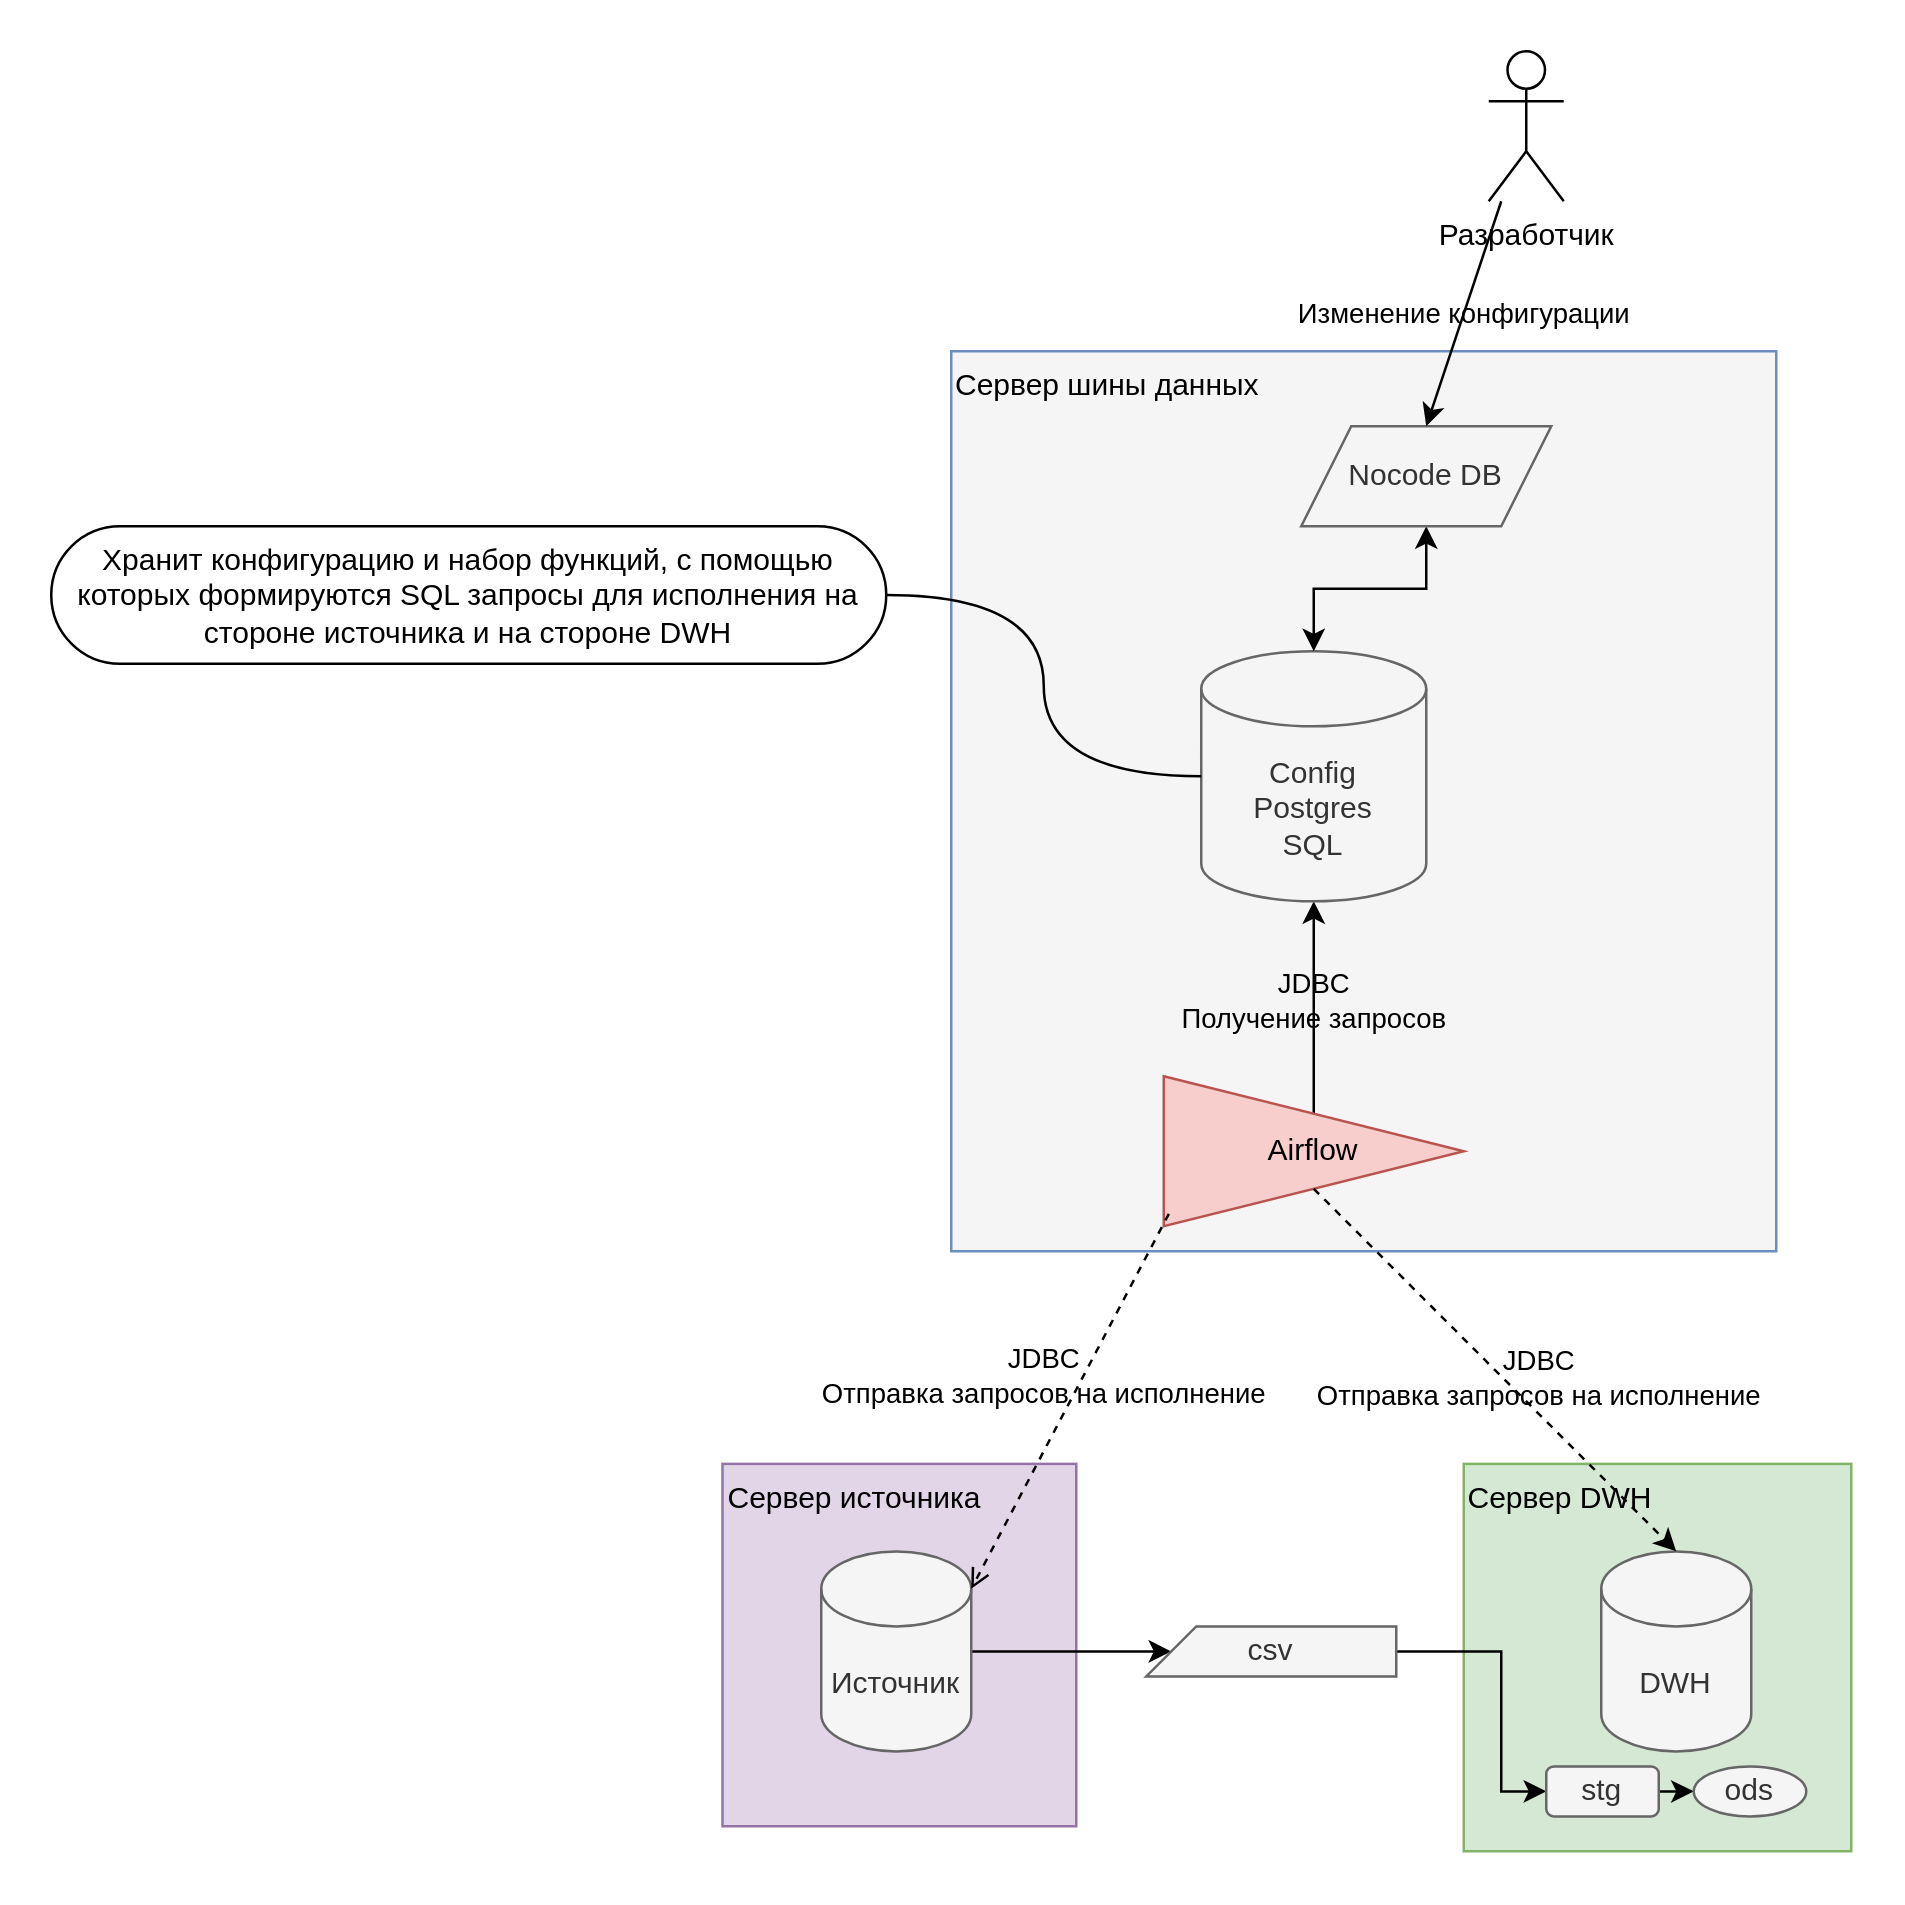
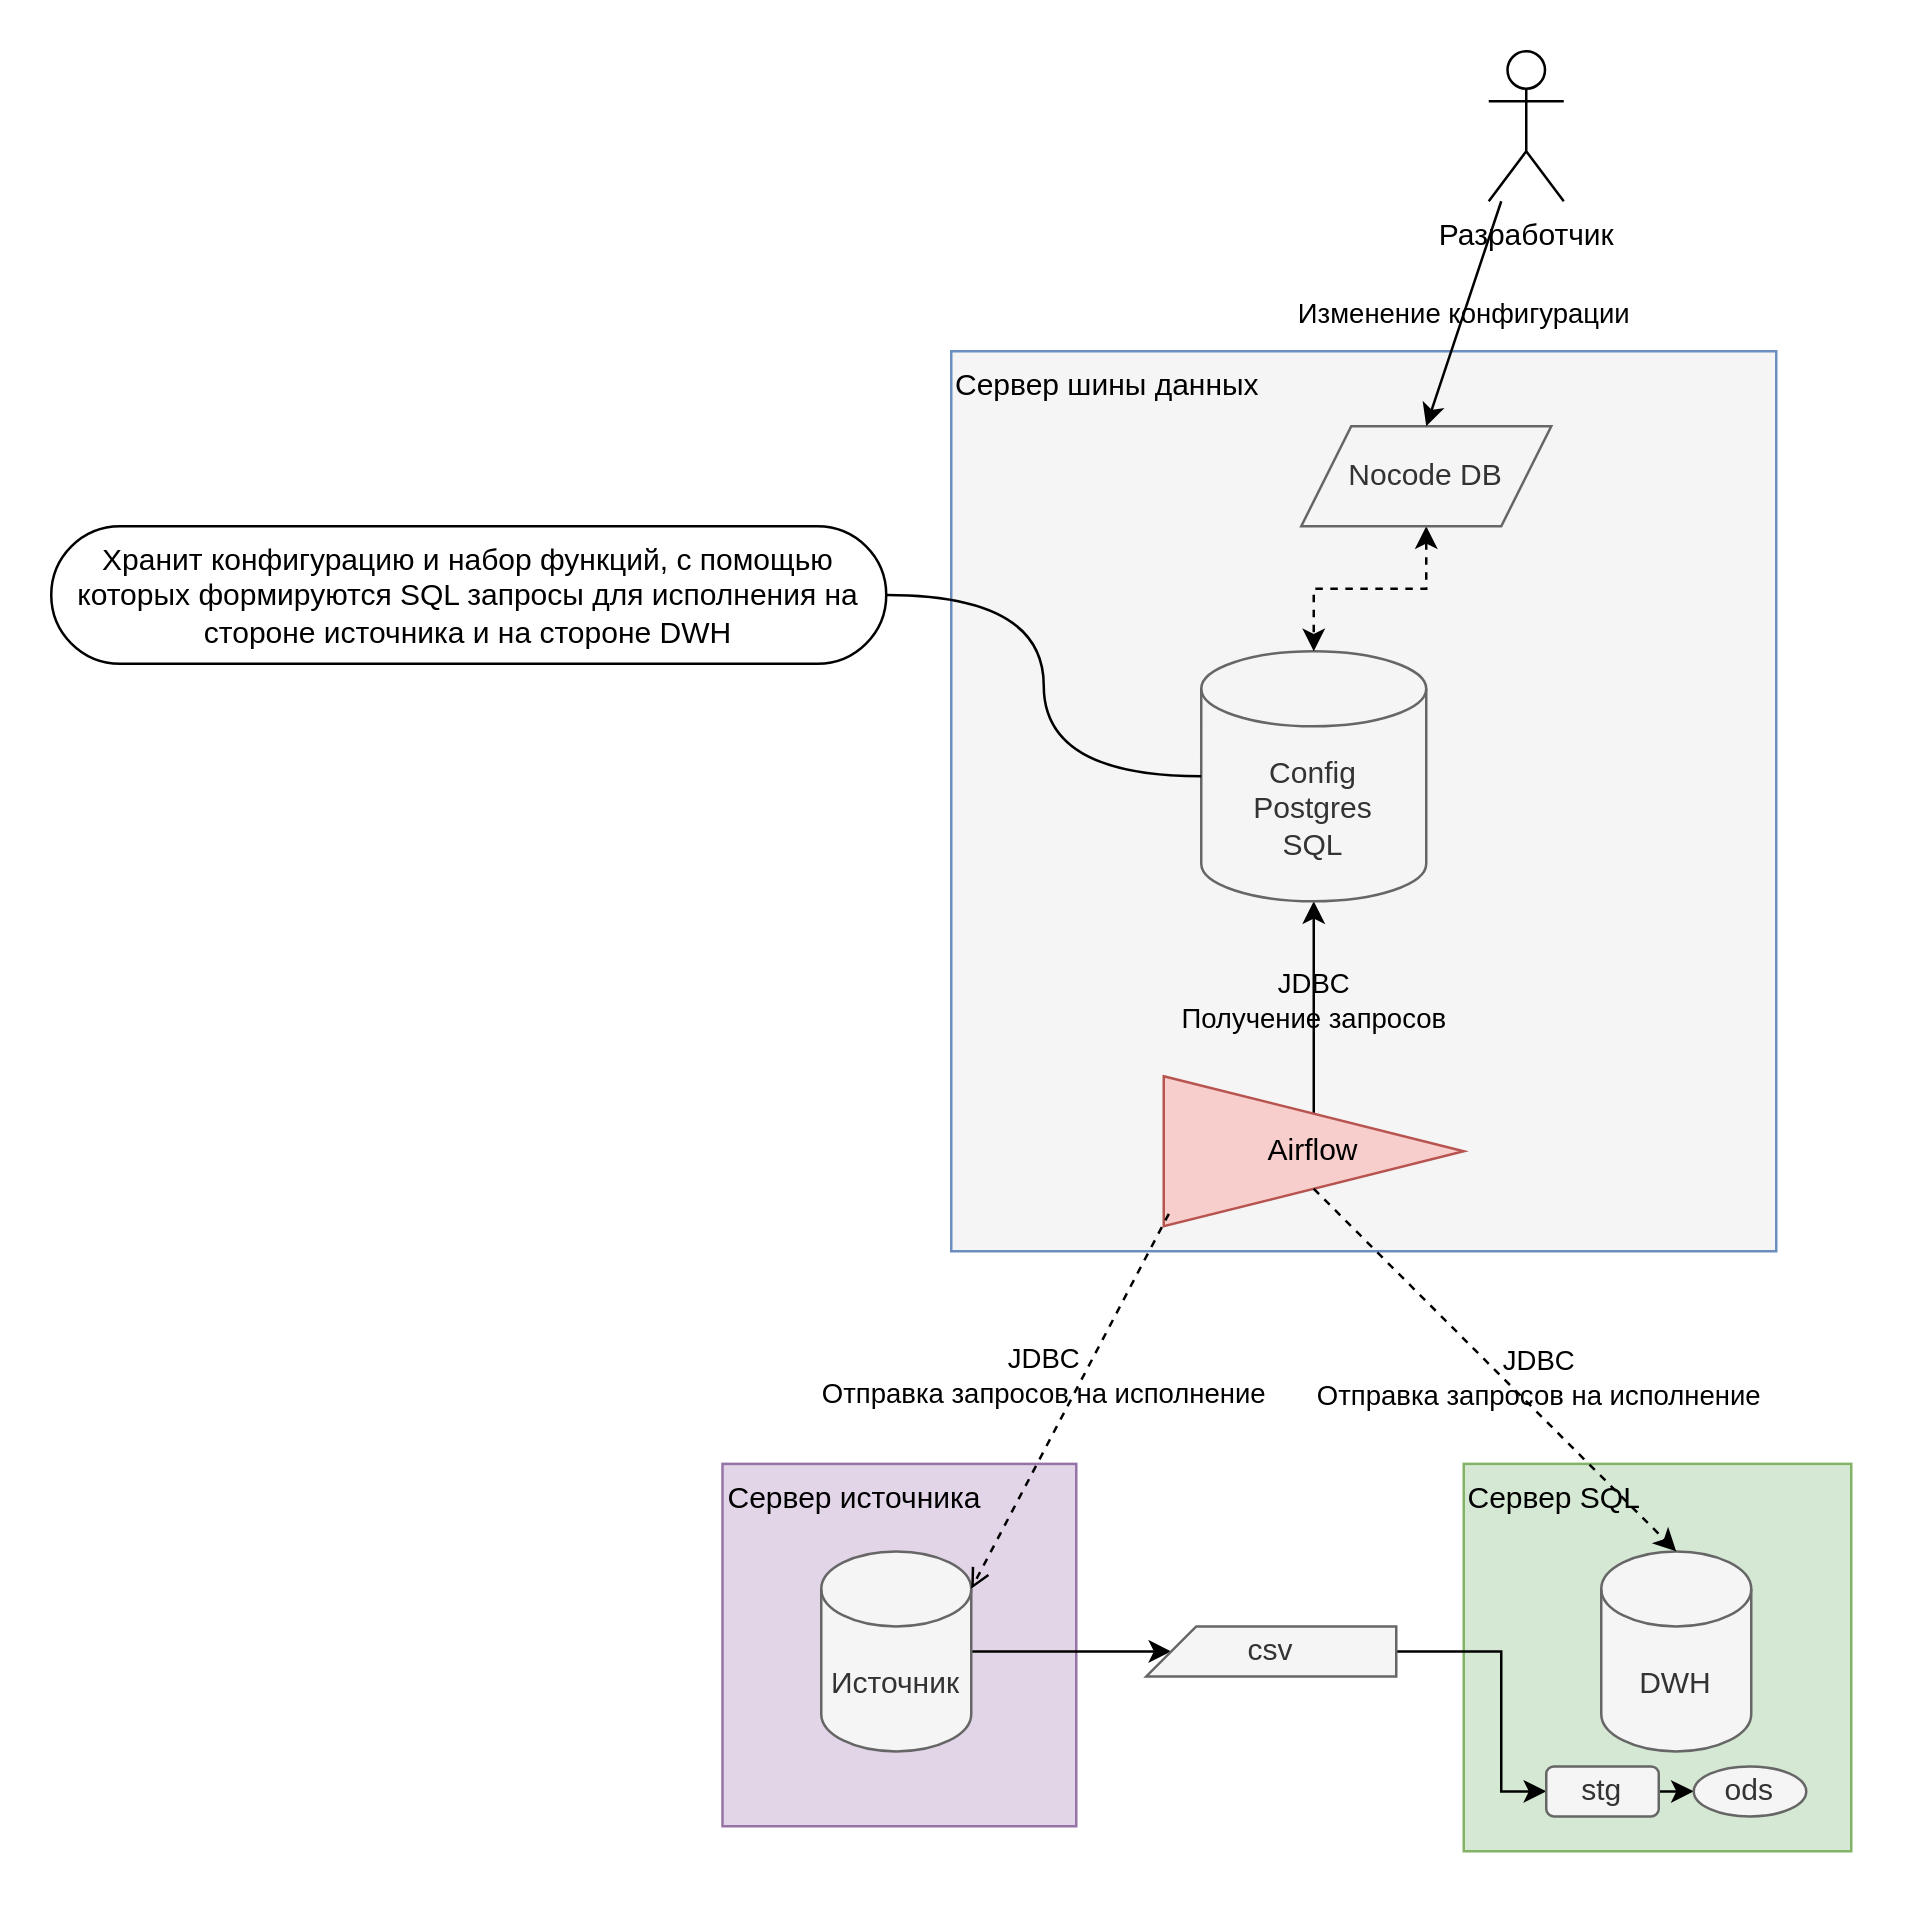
edge "Nocode DB" -- "Config Postgres SQL": style solid -> dashed
node "Сервер DWH": label "Сервер DWH" -> "Сервер SQL"
